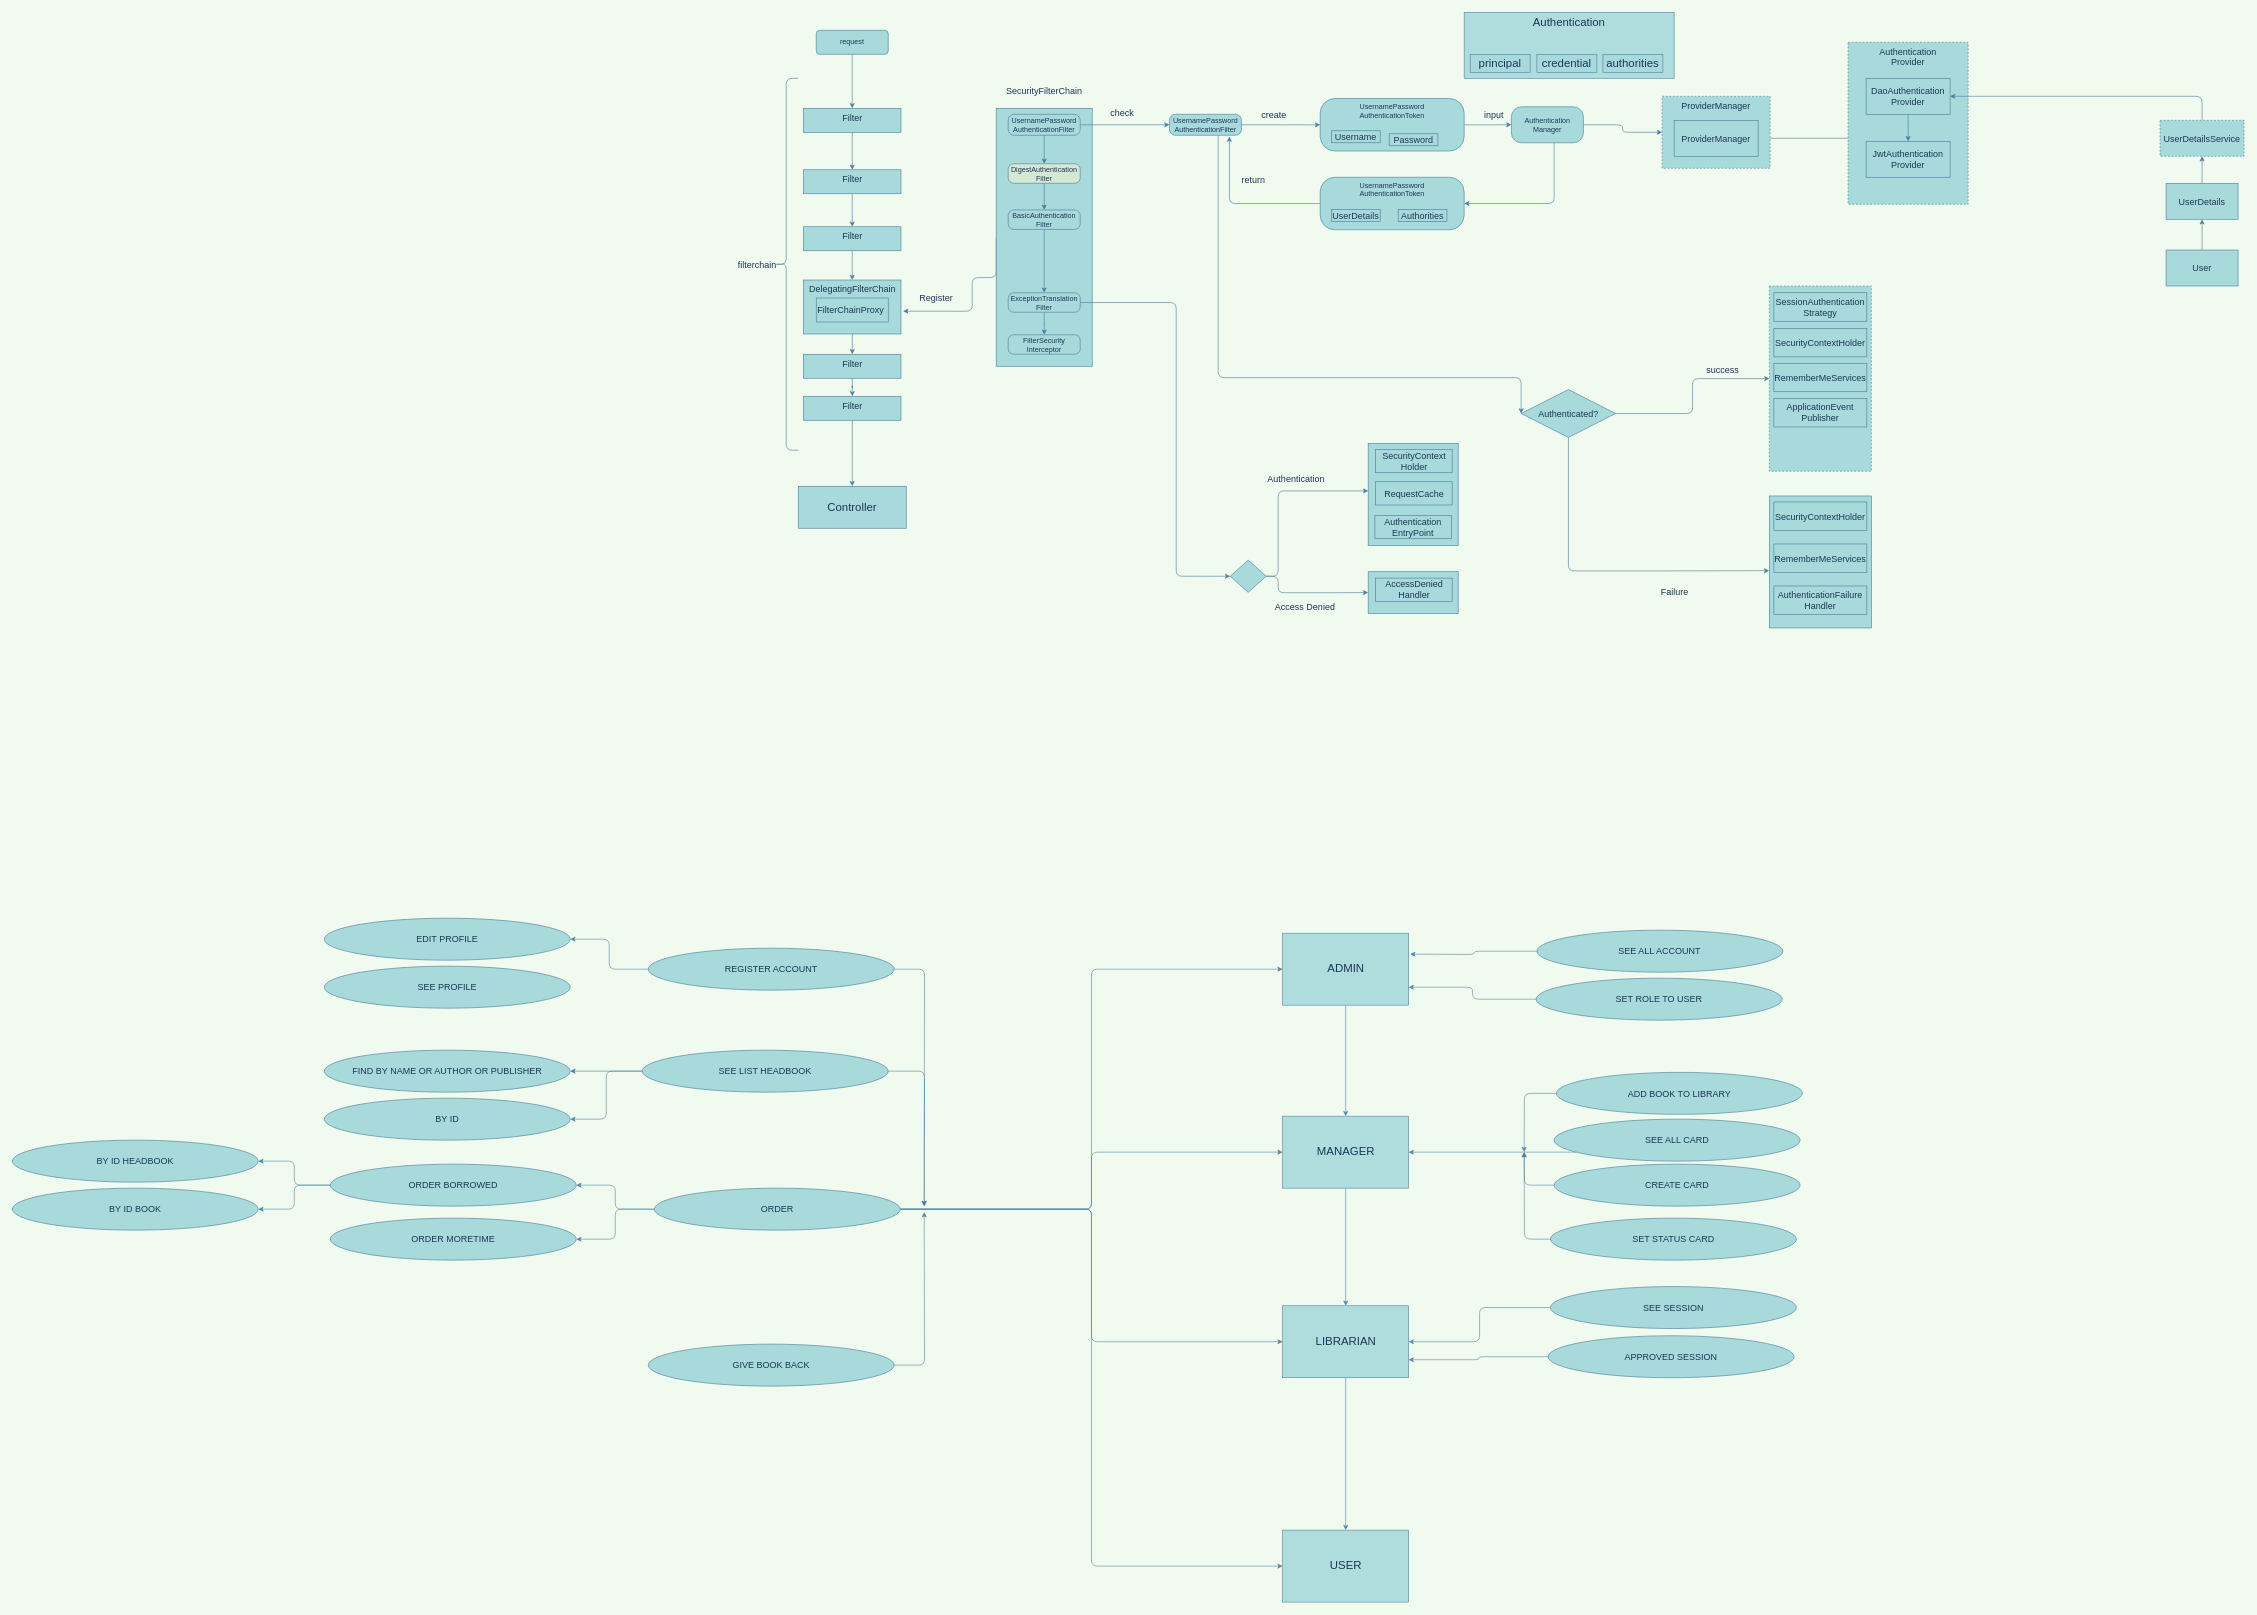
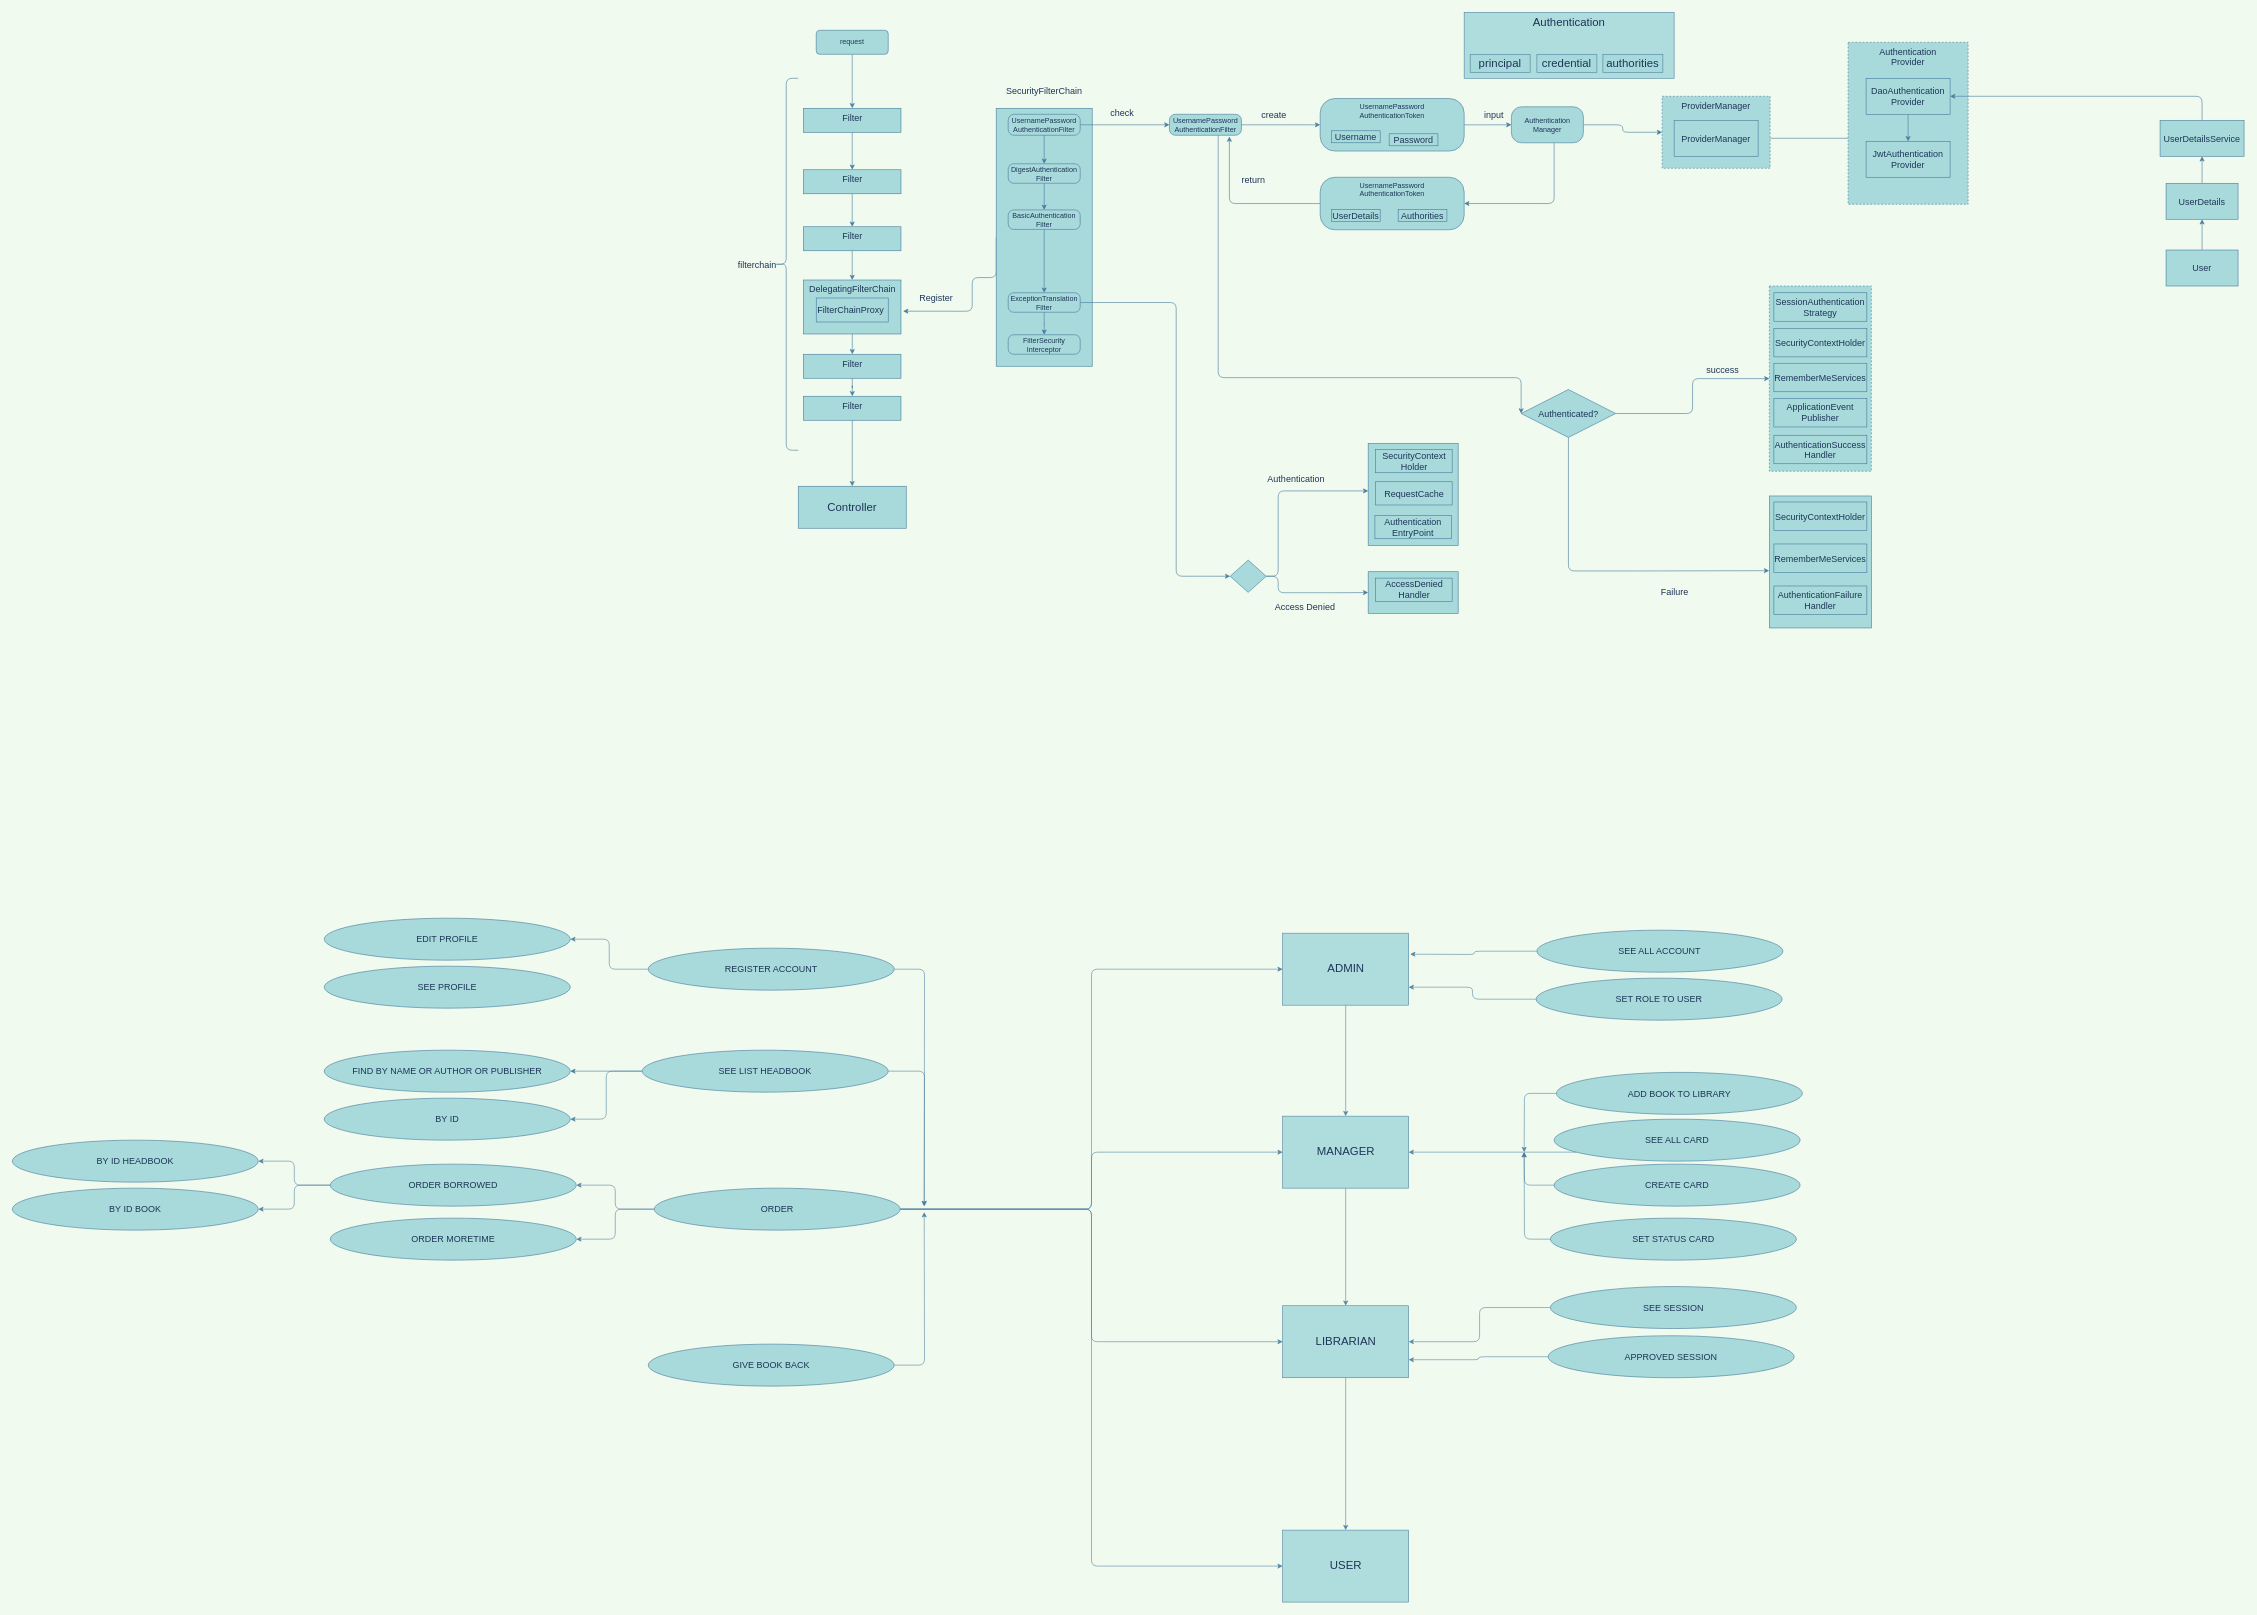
node "UserDetailsService": style dashed -> solid
node "DigestAuthentication Filter": fillcolor #d5e8d4 -> #a8dadc
node "AuthenticationSuccess Handler": added
